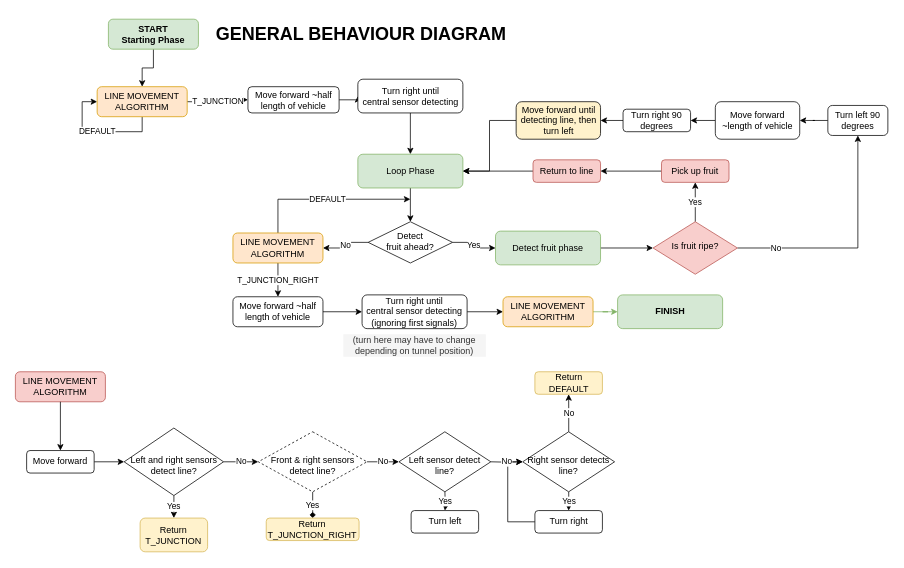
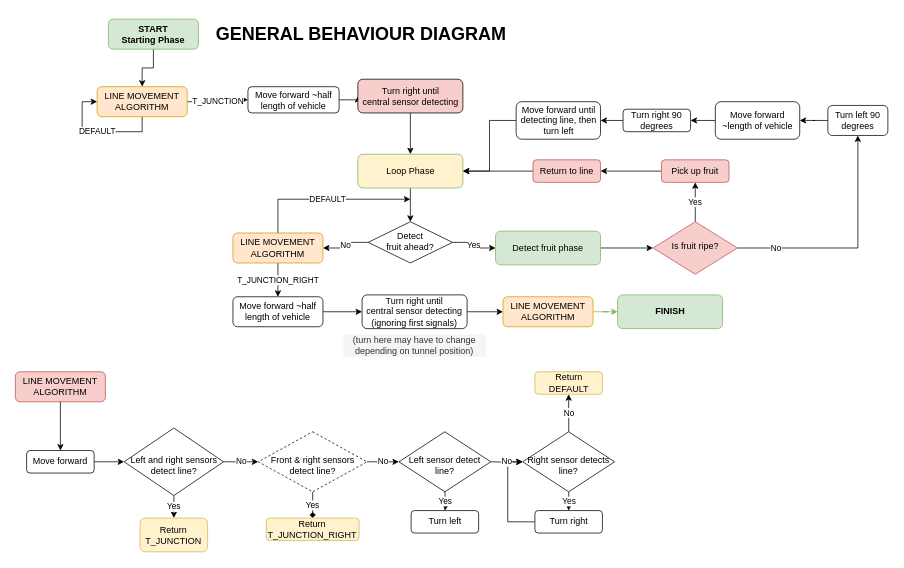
node "Turn right until central sensor detecting": fillcolor #ffffff -> #f8cecc
node "Move forward until detecting line, then turn left": fillcolor #fff2cc -> #ffffff
node "Loop Phase": fillcolor #d5e8d4 -> #fff2cc
